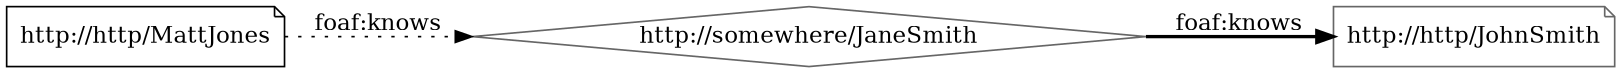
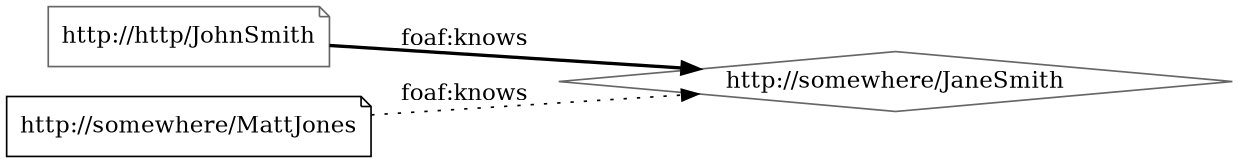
node "http://http/MattJones": label "http://http/MattJones" -> "http://somewhere/MattJones"
edge "http://somewhere/JaneSmith" -> "http://http/JohnSmith": reversed
